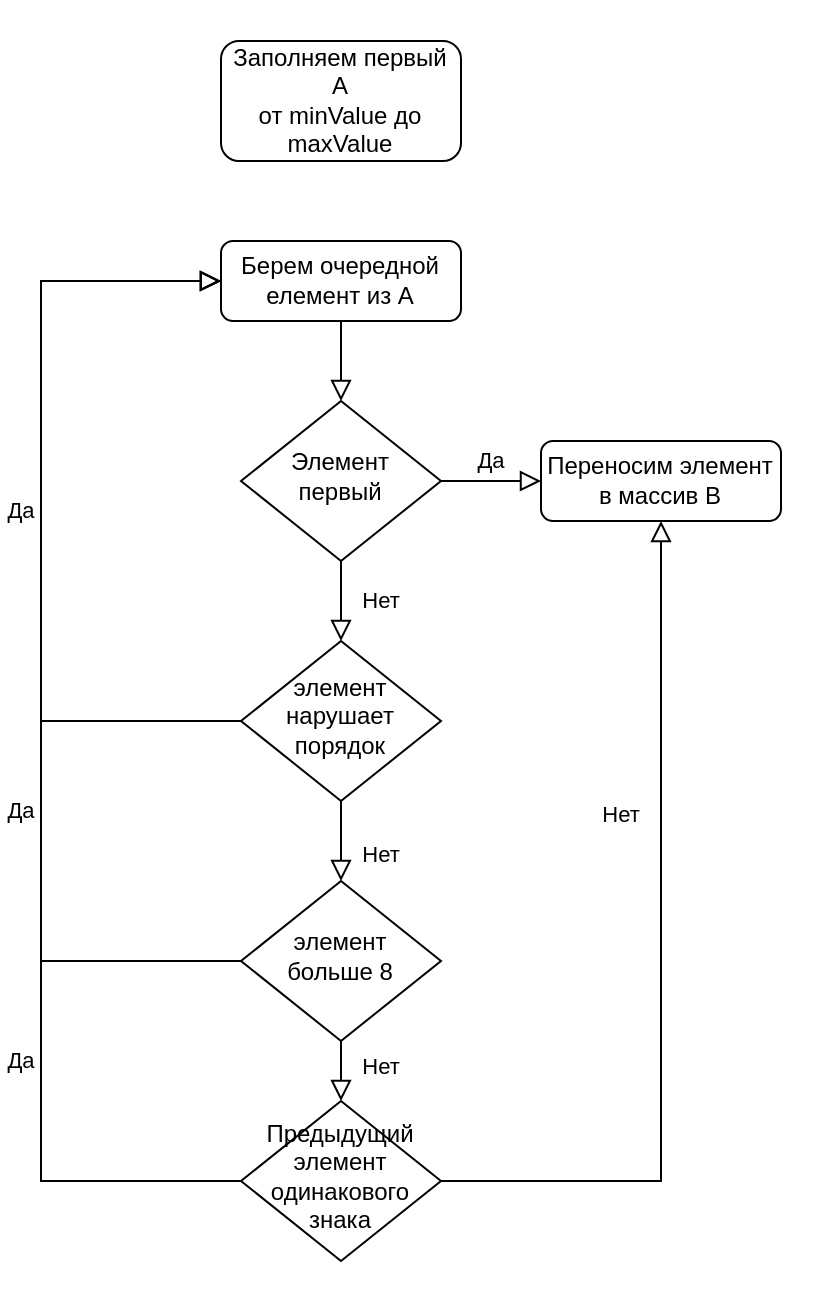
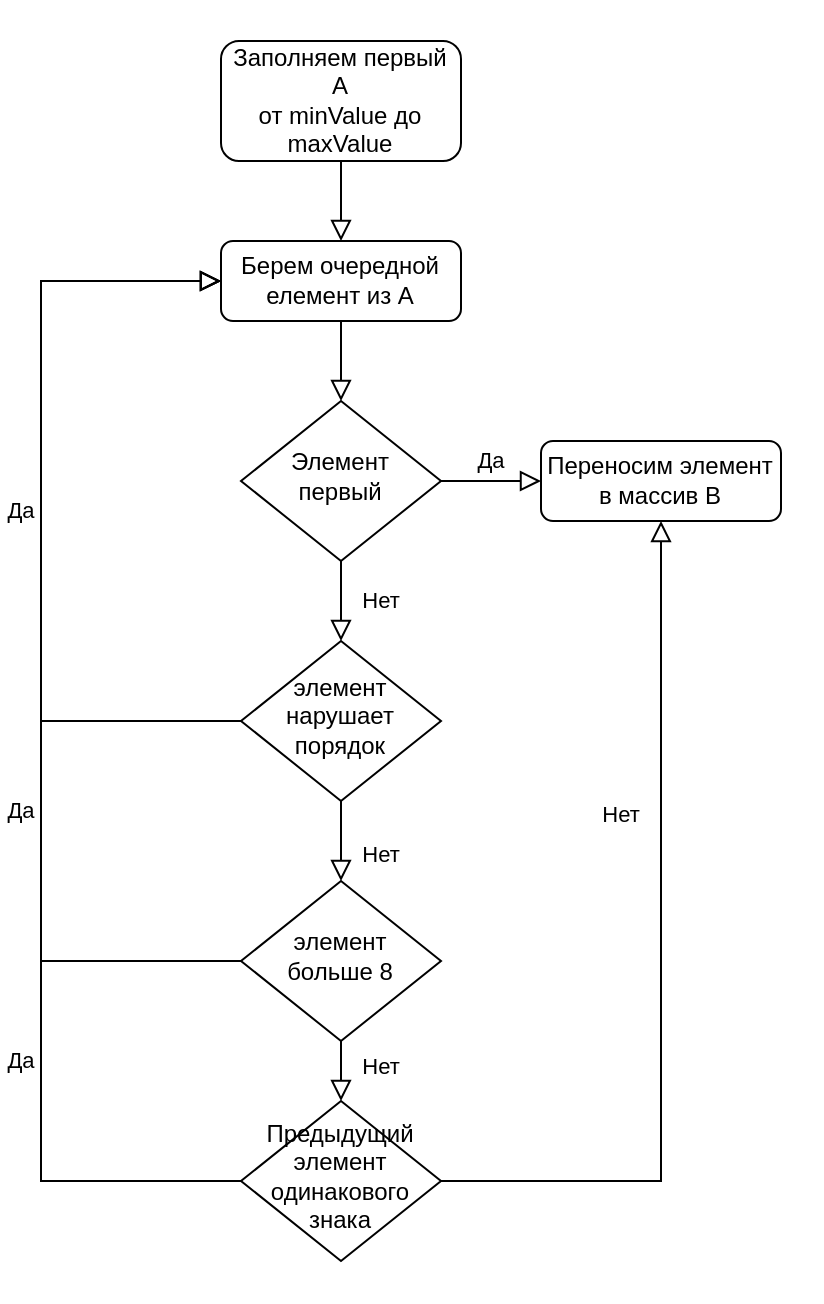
edge "Заполняем первый A от minValue до maxValue" -> "Берем очередной елемент из A": added
